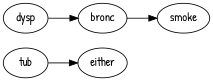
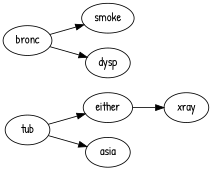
edge "dysp" -> "bronc": reversed
node "xray": added
node "asia": added
